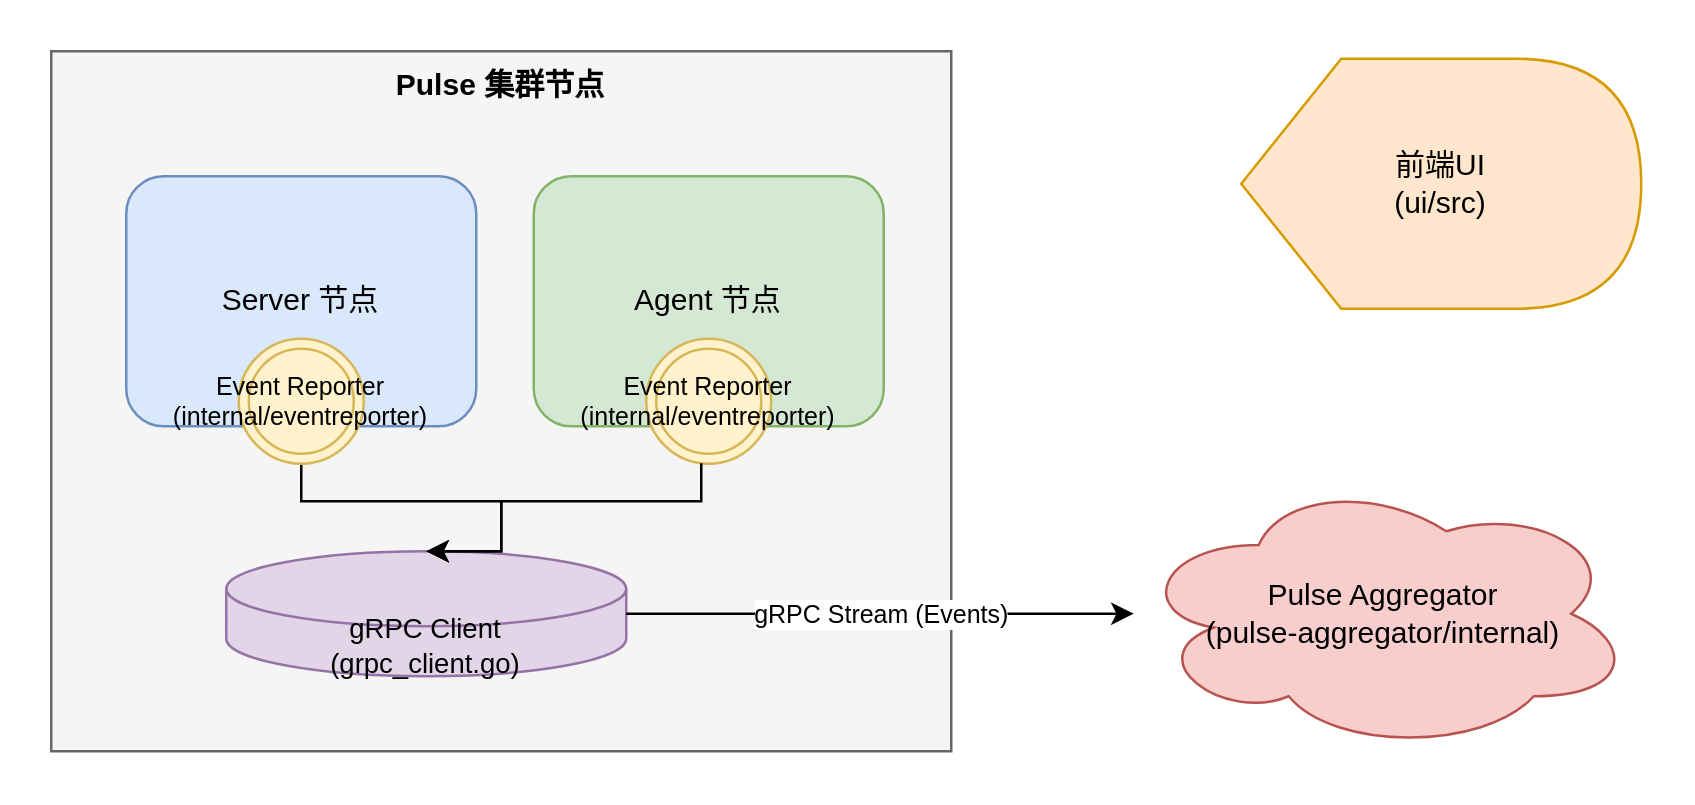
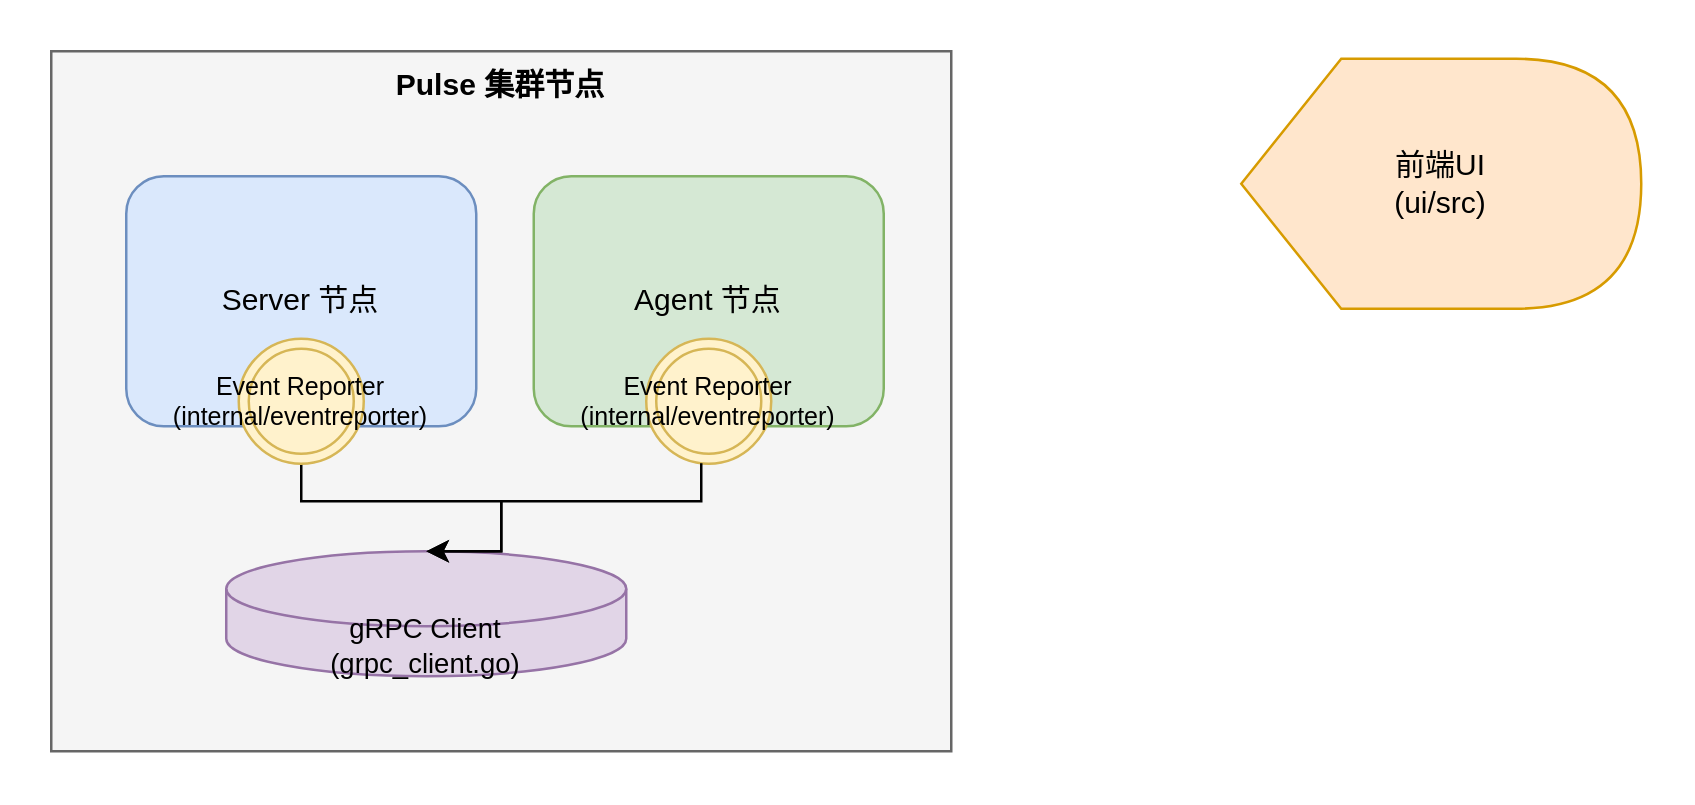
edge "gRPC Client (grpc_client.go)" -> "Pulse Aggregator (pulse-aggregator/internal)": removed, label "gRPC Stream (Events)"
node "Pulse Aggregator (pulse-aggregator/internal)": removed
